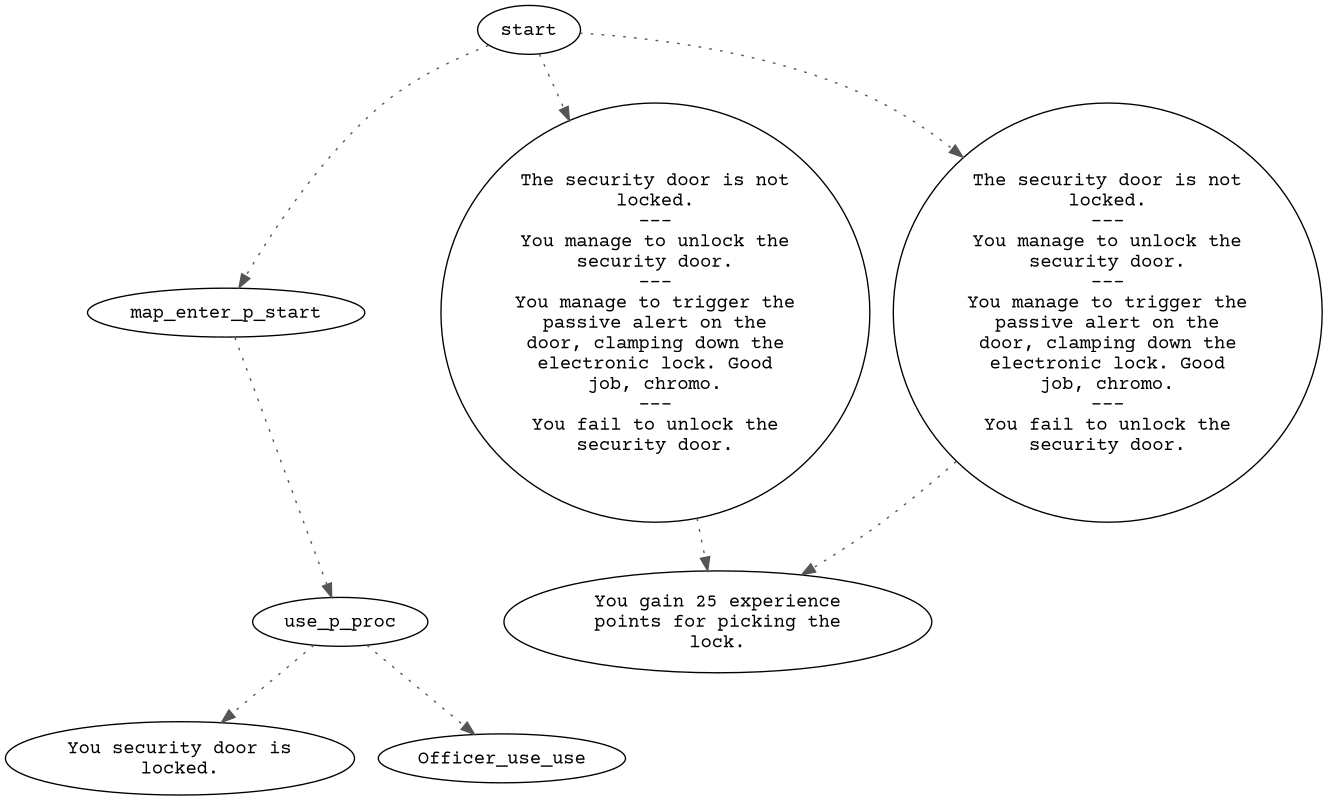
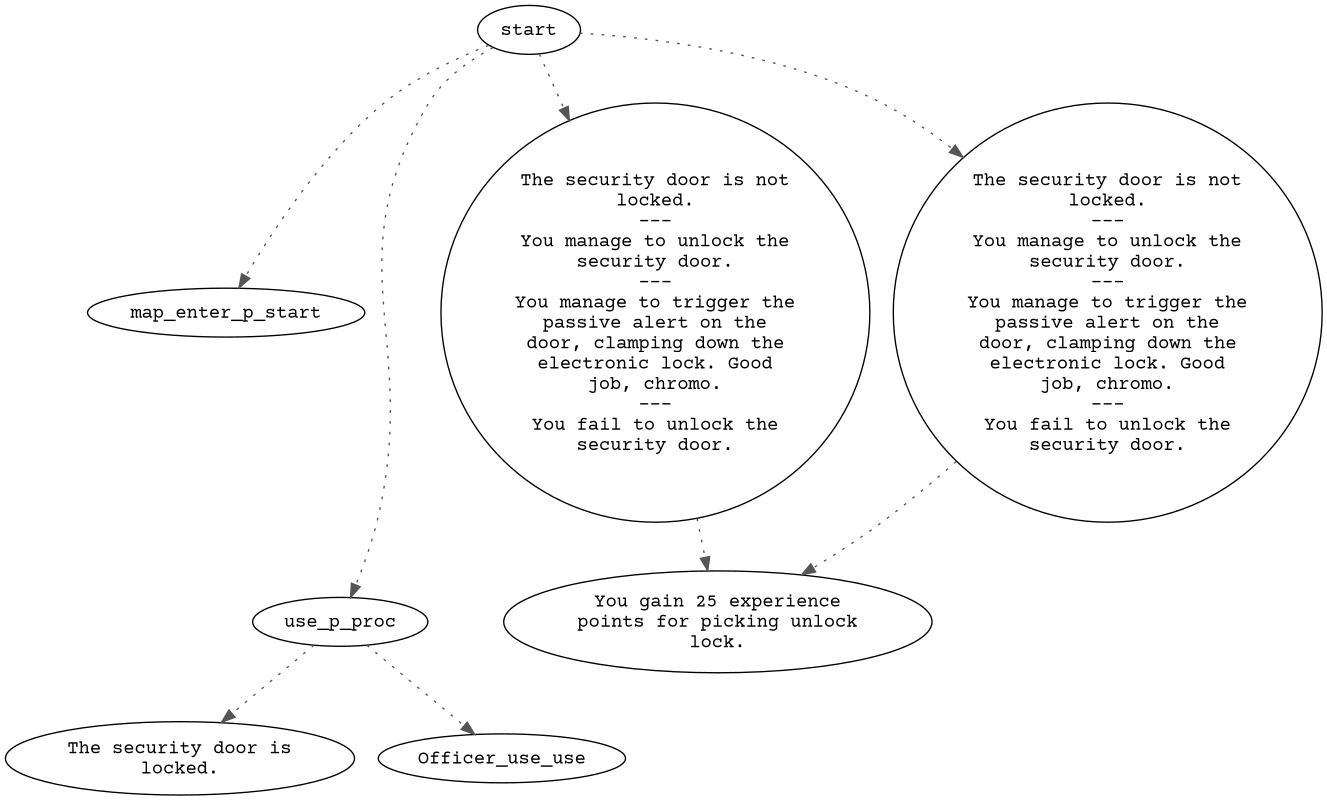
edge "map_enter_p_start" -> "use_p_proc": now "start" -> "use_p_proc"
node "You gain 25 experience points for picking the lock.": label "You gain 25 experience points for picking the lock." -> "You gain 25 experience points for picking unlock lock."
node "You security door is locked.": label "You security door is locked." -> "The security door is locked."
